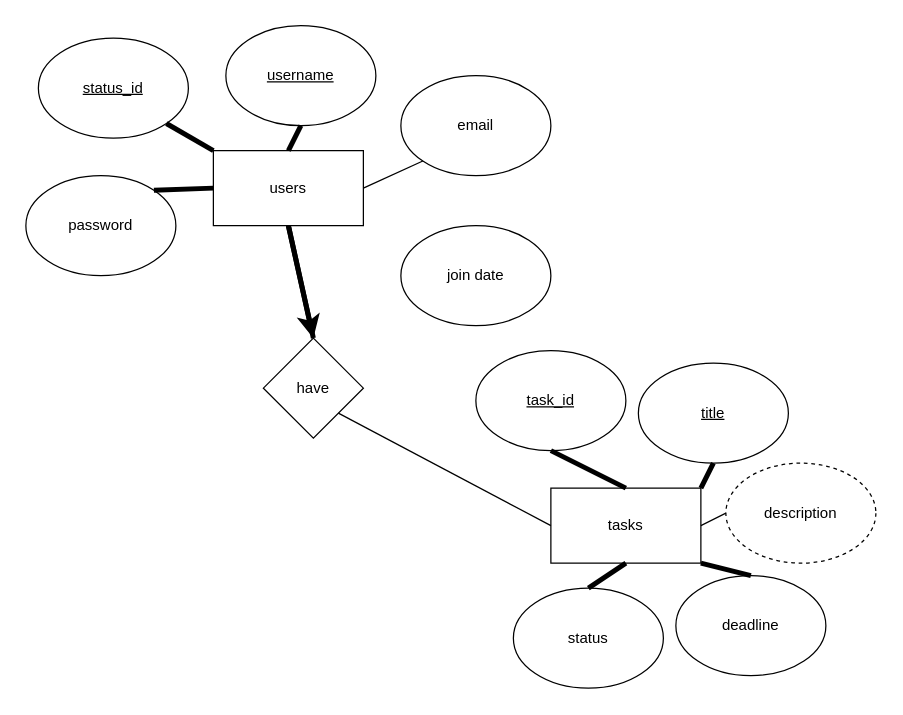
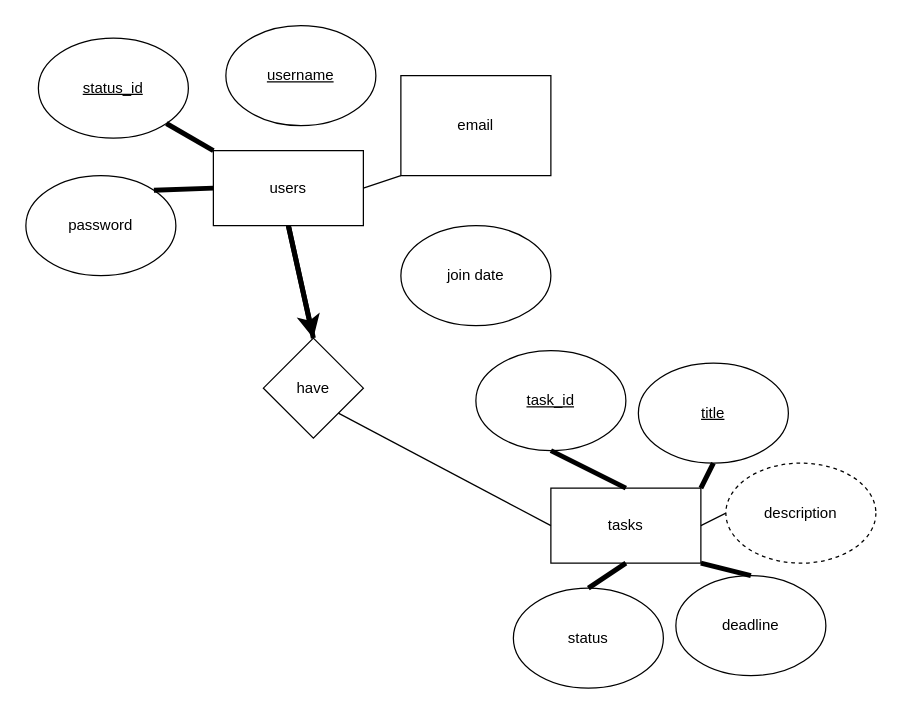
node "email": shape ellipse -> rectangle
edge "username" -- "users": removed
